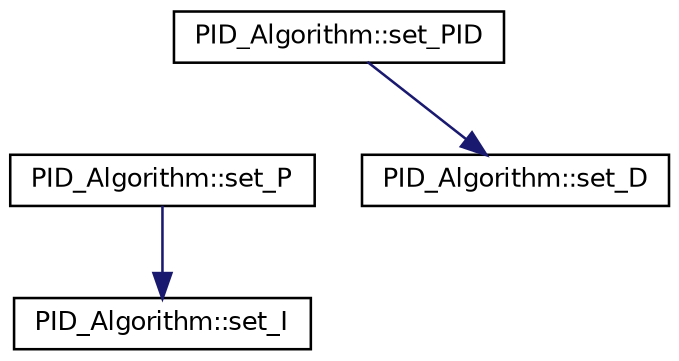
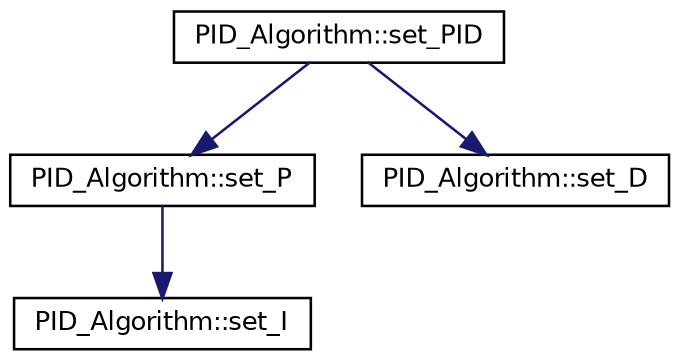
edge "PID_Algorithm::set_PID" -> "PID_Algorithm::set_P": added
